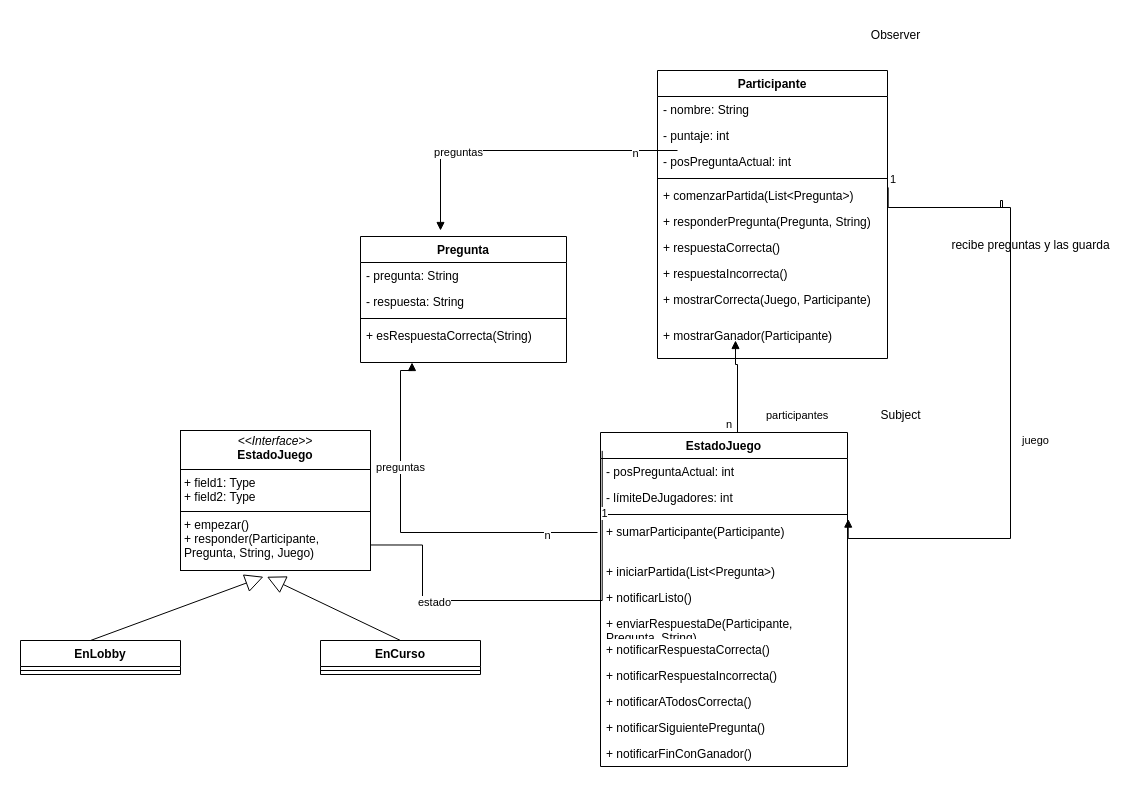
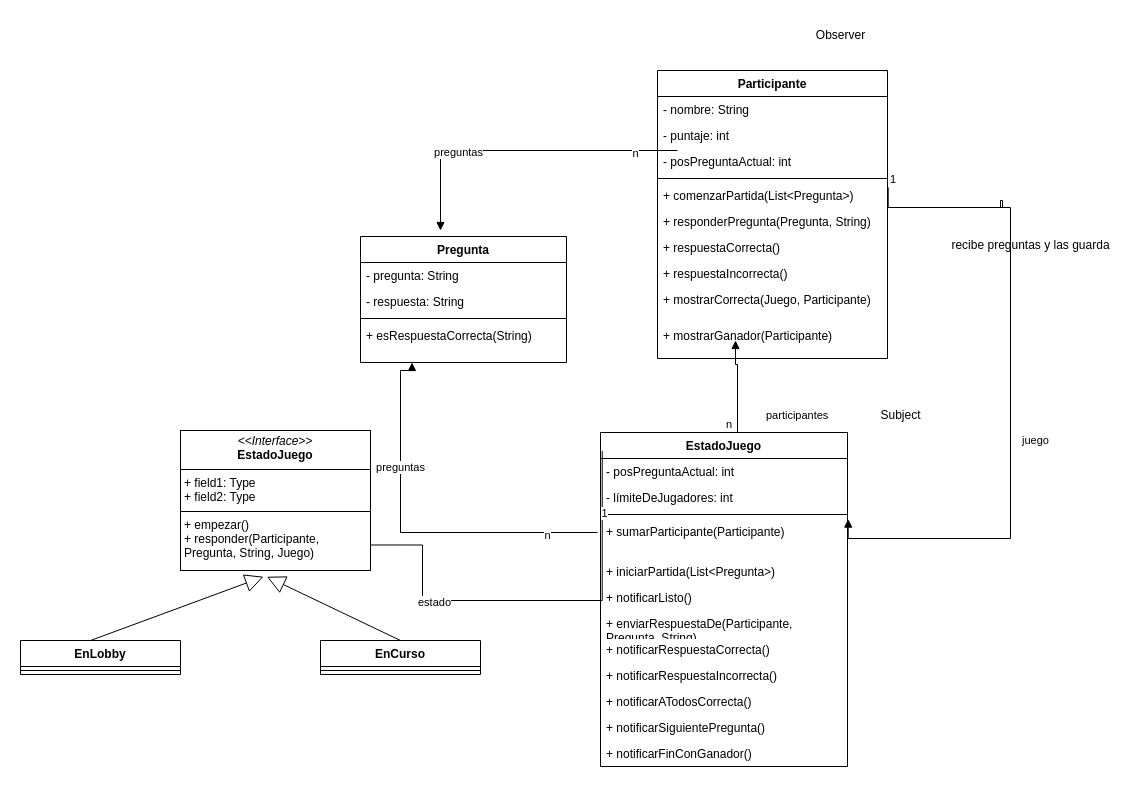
node "Observer": moved (896, 36) -> (841, 36)
